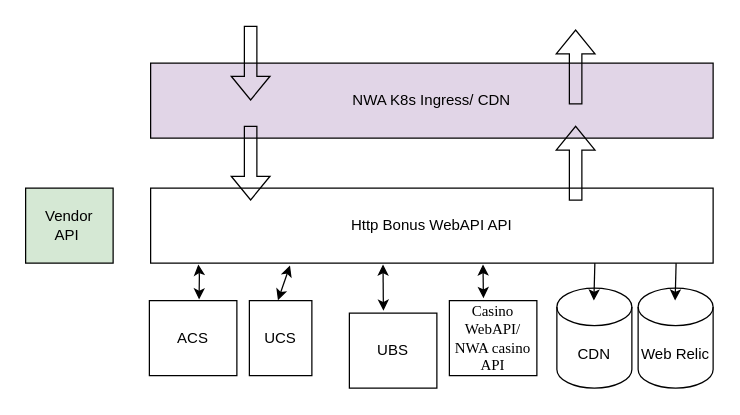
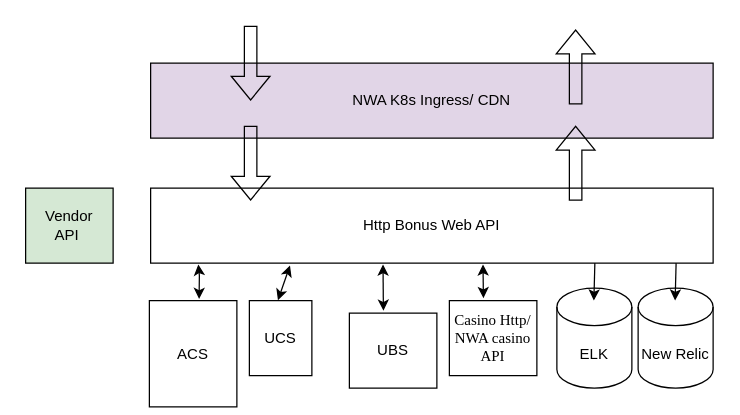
node "Http Bonus WebAPI API": label "Http Bonus WebAPI API" -> "Http Bonus Web API"
node "ACS": size 88x75 -> 88x106
node "Casino WebAPI/ NWA casino API": label "Casino WebAPI/ NWA casino API" -> "Casino Http/ NWA casino API"
node "CDN": label "CDN" -> "ELK"
node "Web Relic": label "Web Relic" -> "New Relic"
